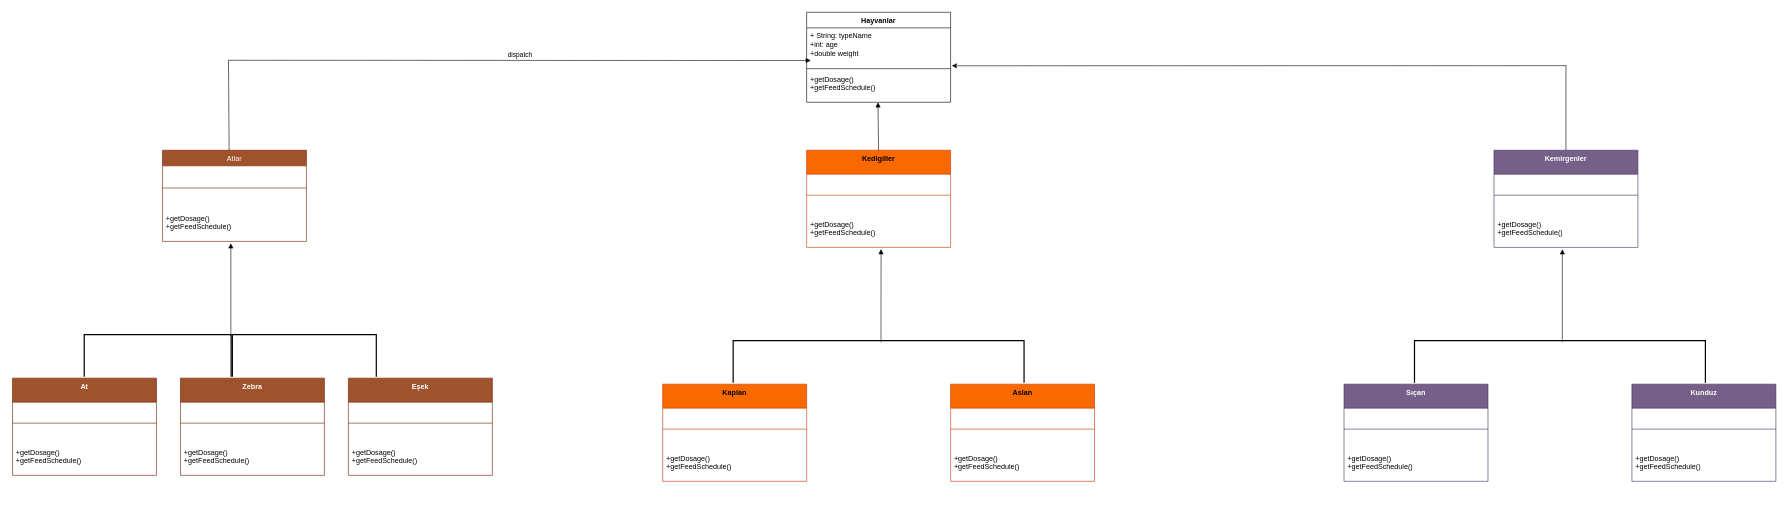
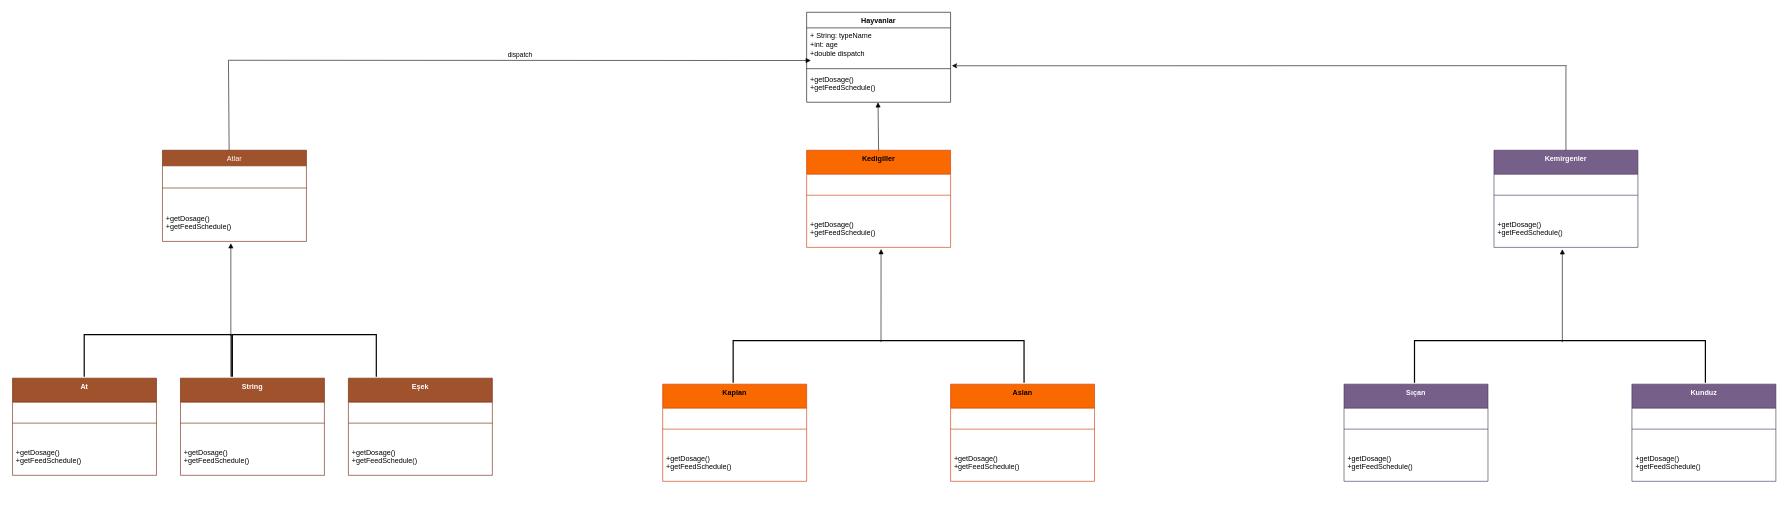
node "+ String: typeName +int: age +double weight": label "+ String: typeName +int: age +double weight" -> "+ String: typeName +int: age +double dispatch"
node "Zebra": label "Zebra" -> "String"
